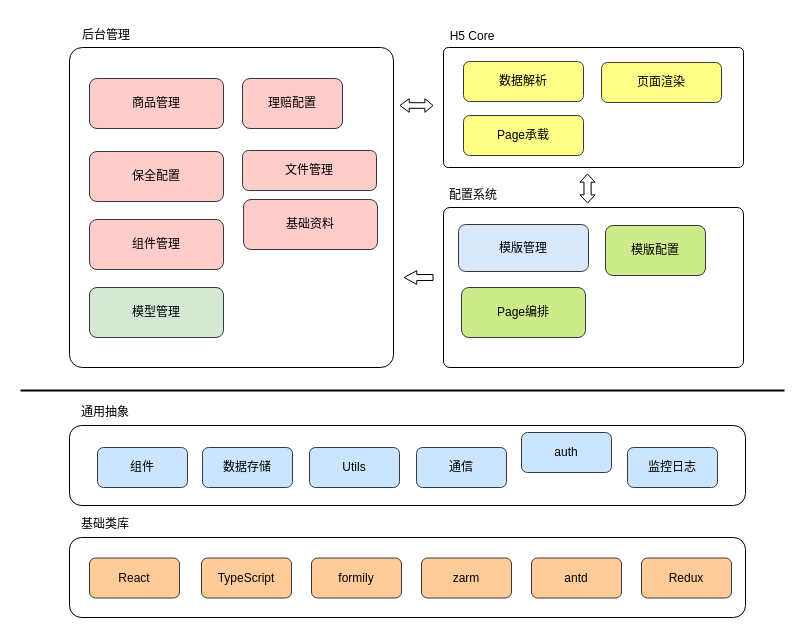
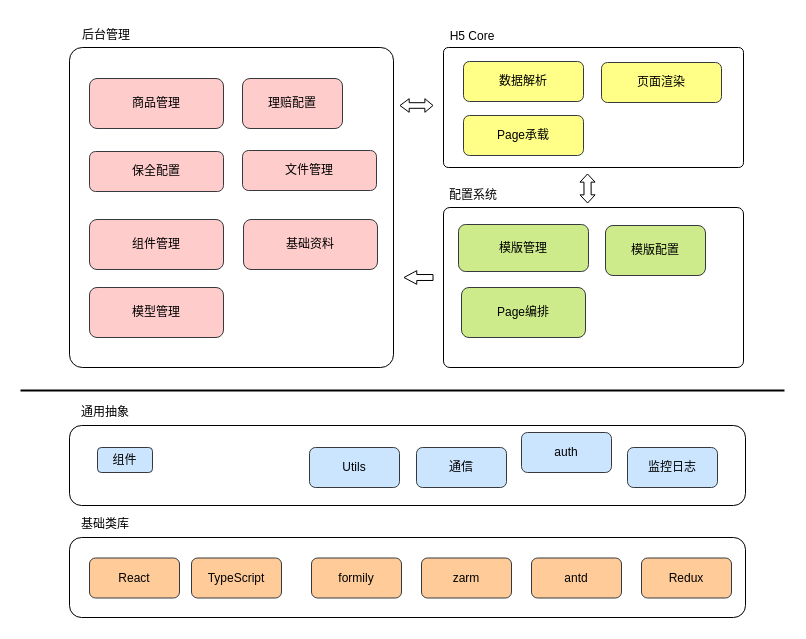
node "保全配置": size 134x50 -> 134x40
node "基础资料": moved (311, 225) -> (311, 245)
node "模版管理": fillcolor #dae8fc -> #cdeb8b
node "模型管理": fillcolor #d5e8d4 -> #ffcccc
node "组件": size 90x40 -> 55x25
node "数据存储": removed
node "TypeScript": moved (247, 578) -> (237, 578)
